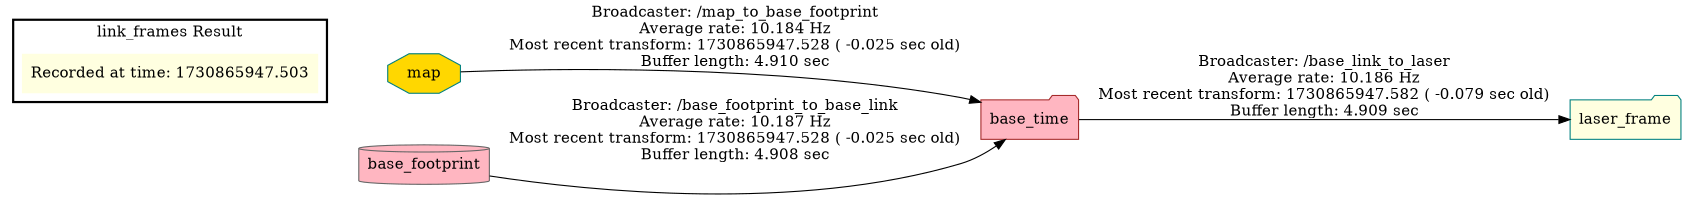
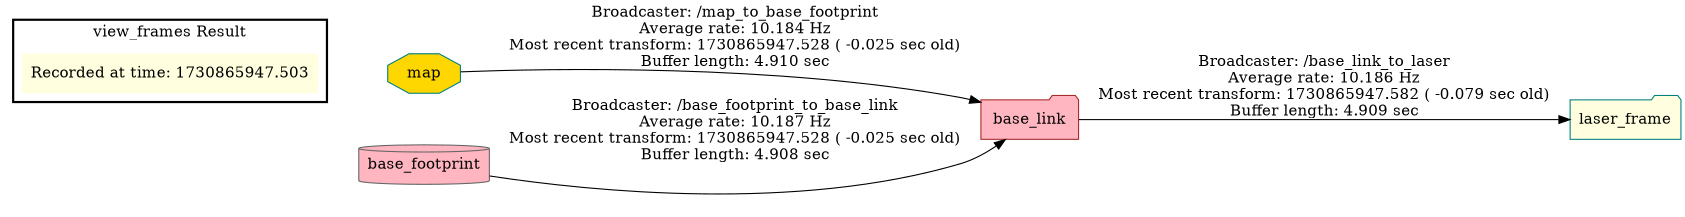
cluster "link_frames Result": label "link_frames Result" -> "view_frames Result"
node "base_time": label "base_time" -> "base_link"
